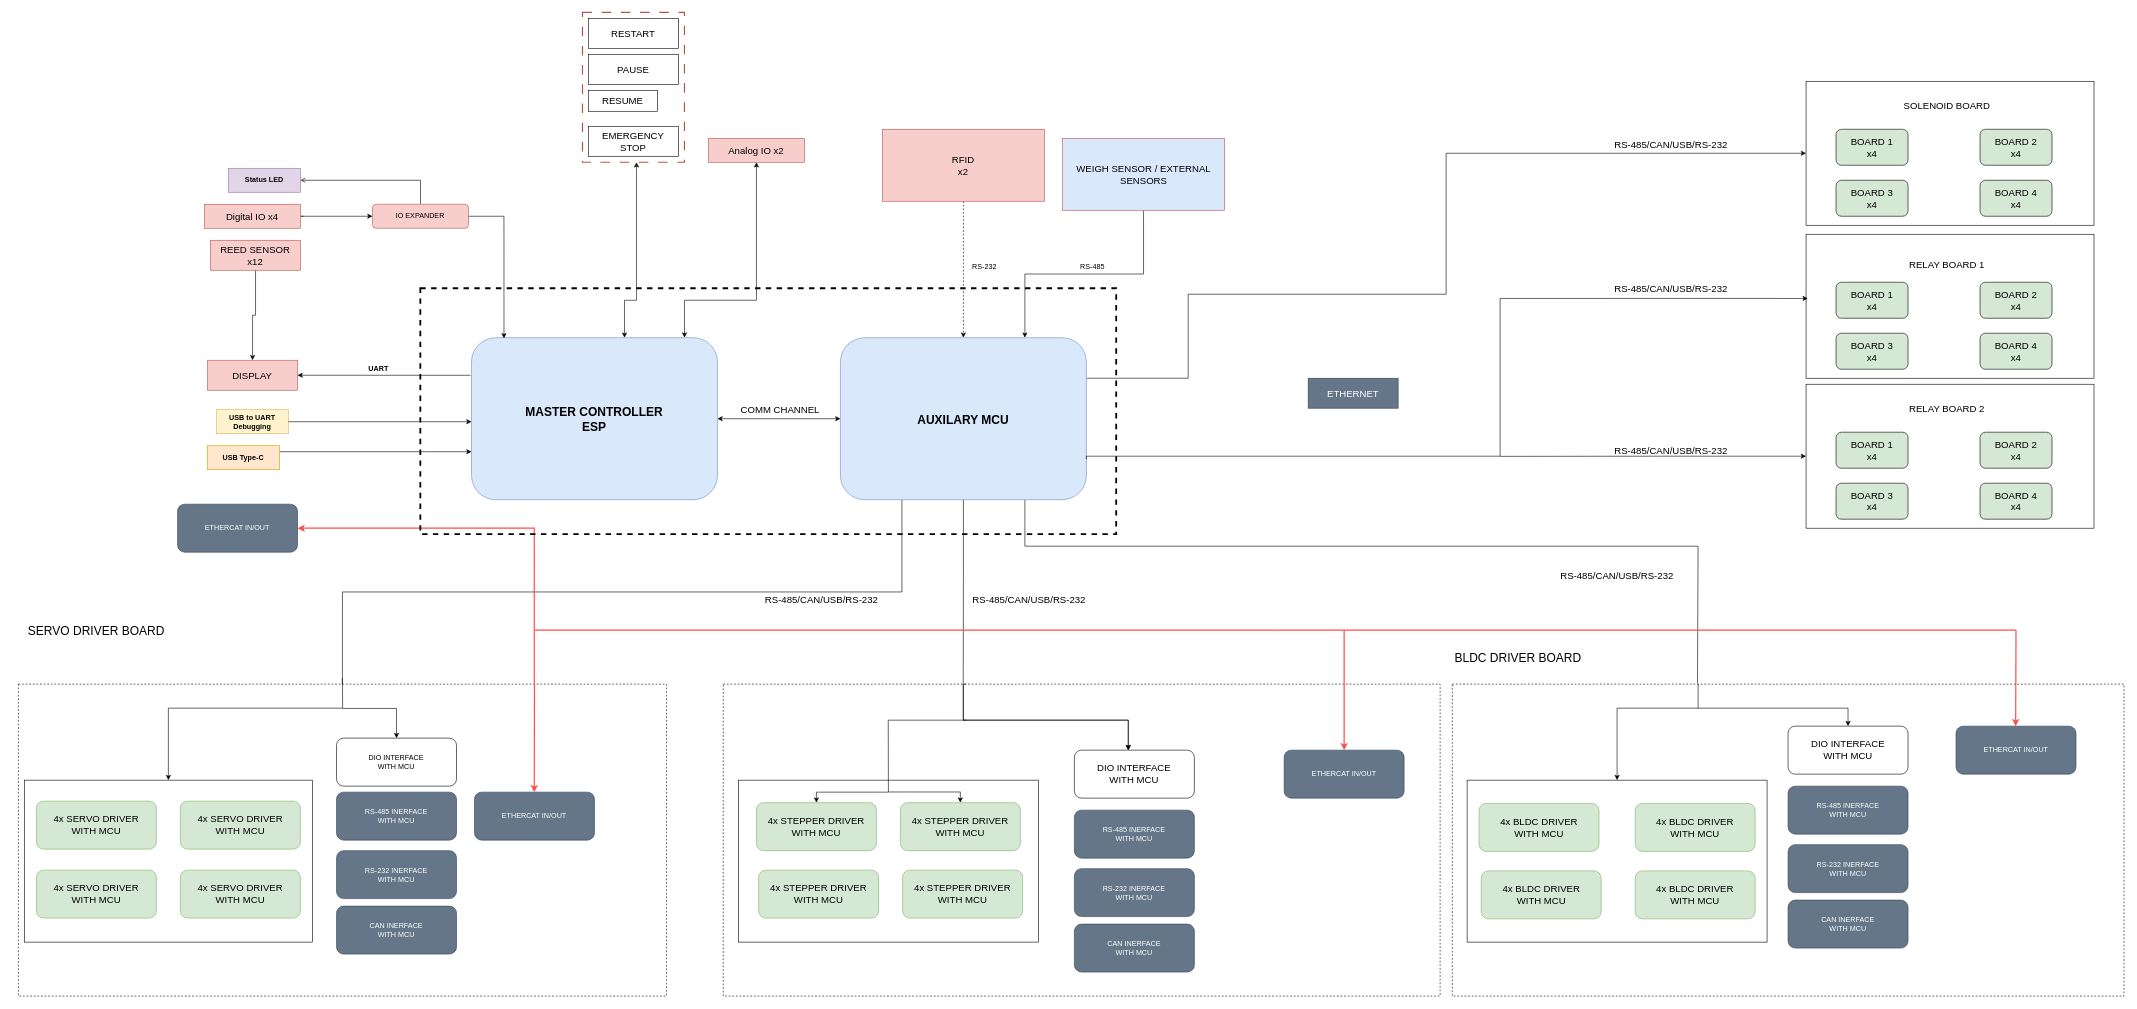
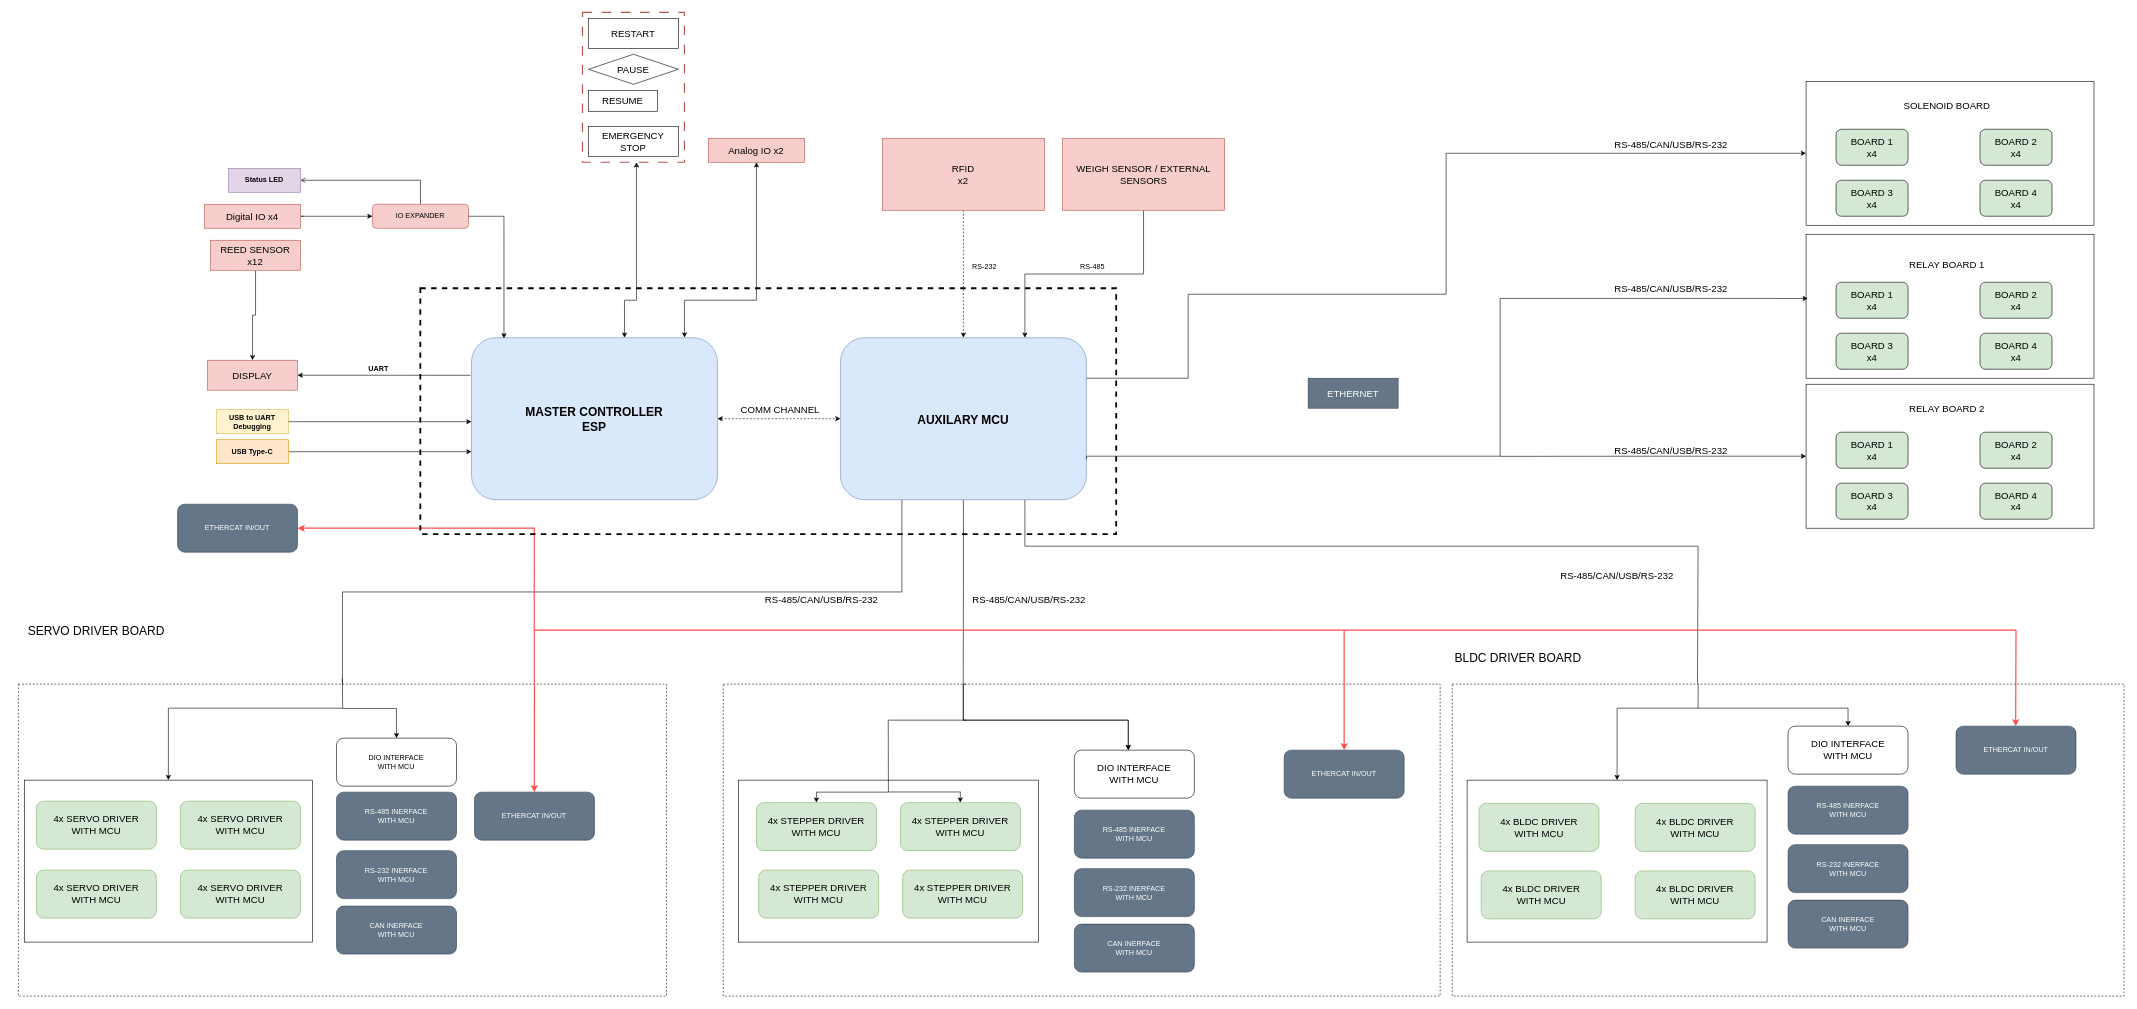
node "PAUSE": shape rectangle -> diamond
node "RFID x2": moved (963, 165) -> (963, 174)
node "WEIGH SENSOR / EXTERNAL SENSORS": fillcolor #dae8fc -> #f8cecc
edge "MASTER CONTROLLER ESP" -- "AUXILARY MCU": style solid -> dashed
node "USB Type-C": moved (243, 458) -> (252, 452)
